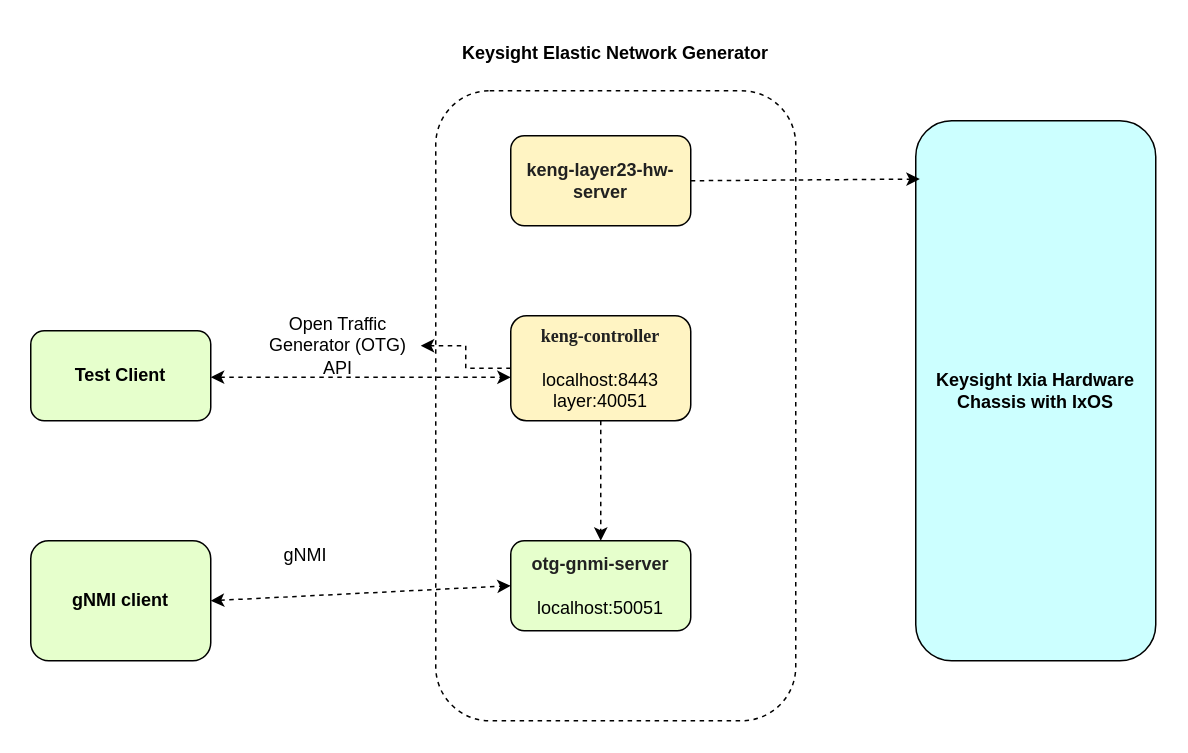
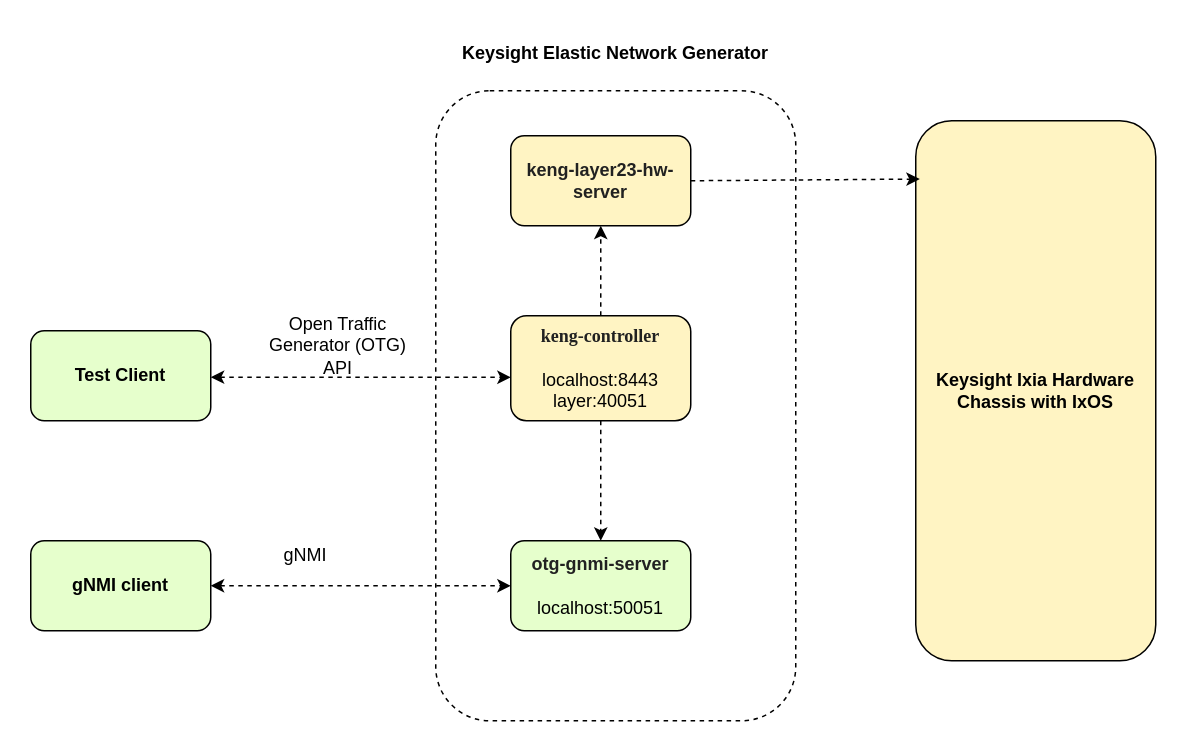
edge "keng-controller localhost:8443 layer:40051" -> "Open Traffic Generator (OTG) API": now "keng-controller localhost:8443 layer:40051" -> "keng-layer23-hw-server"
node "Keysight Ixia Hardware Chassis with IxOS": fillcolor #ccffff -> #fff4c3
node "gNMI client": size 180x120 -> 180x90
